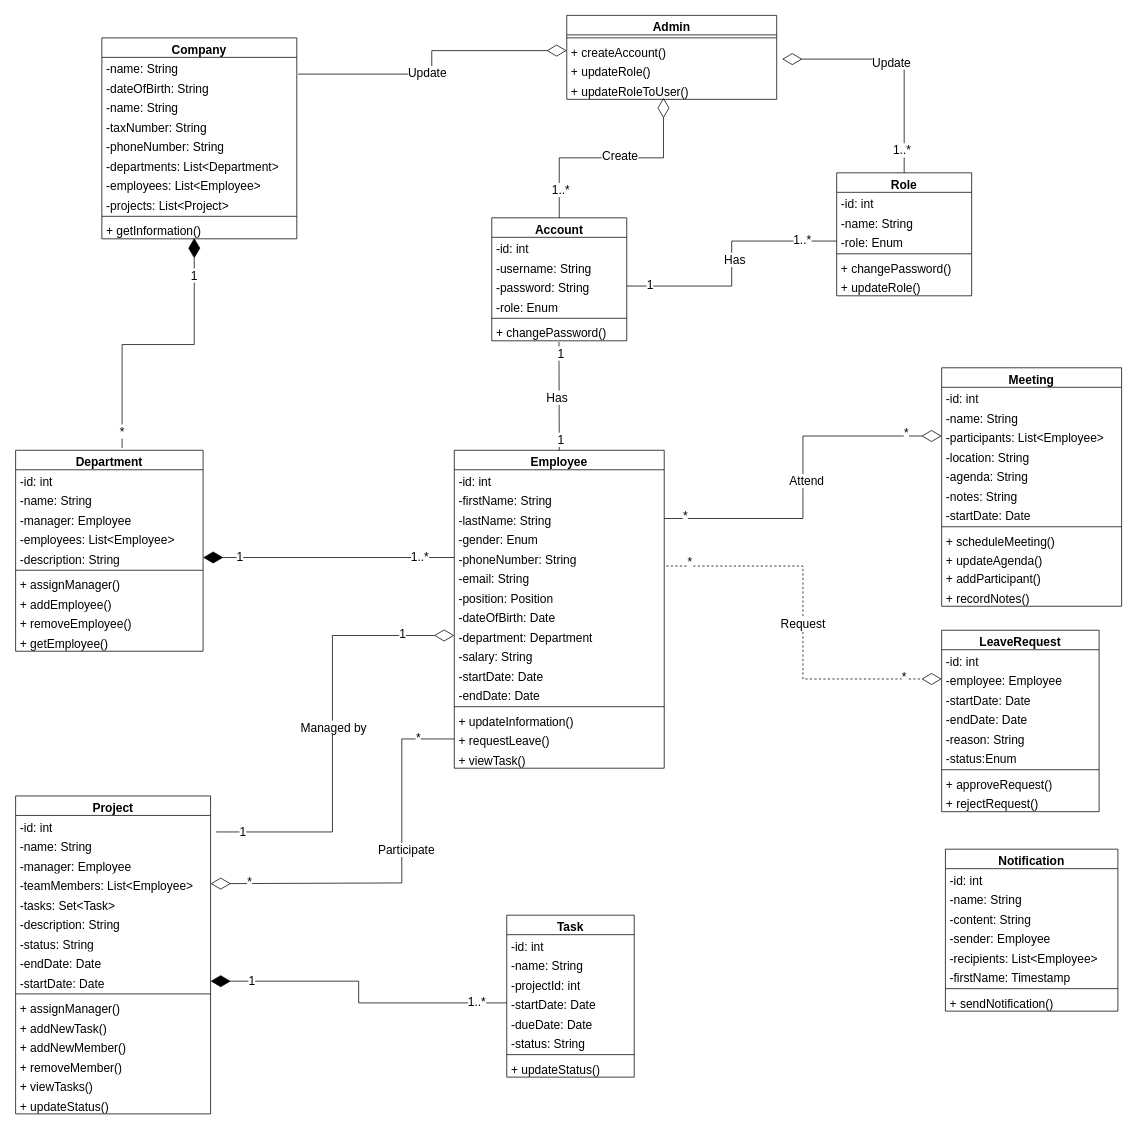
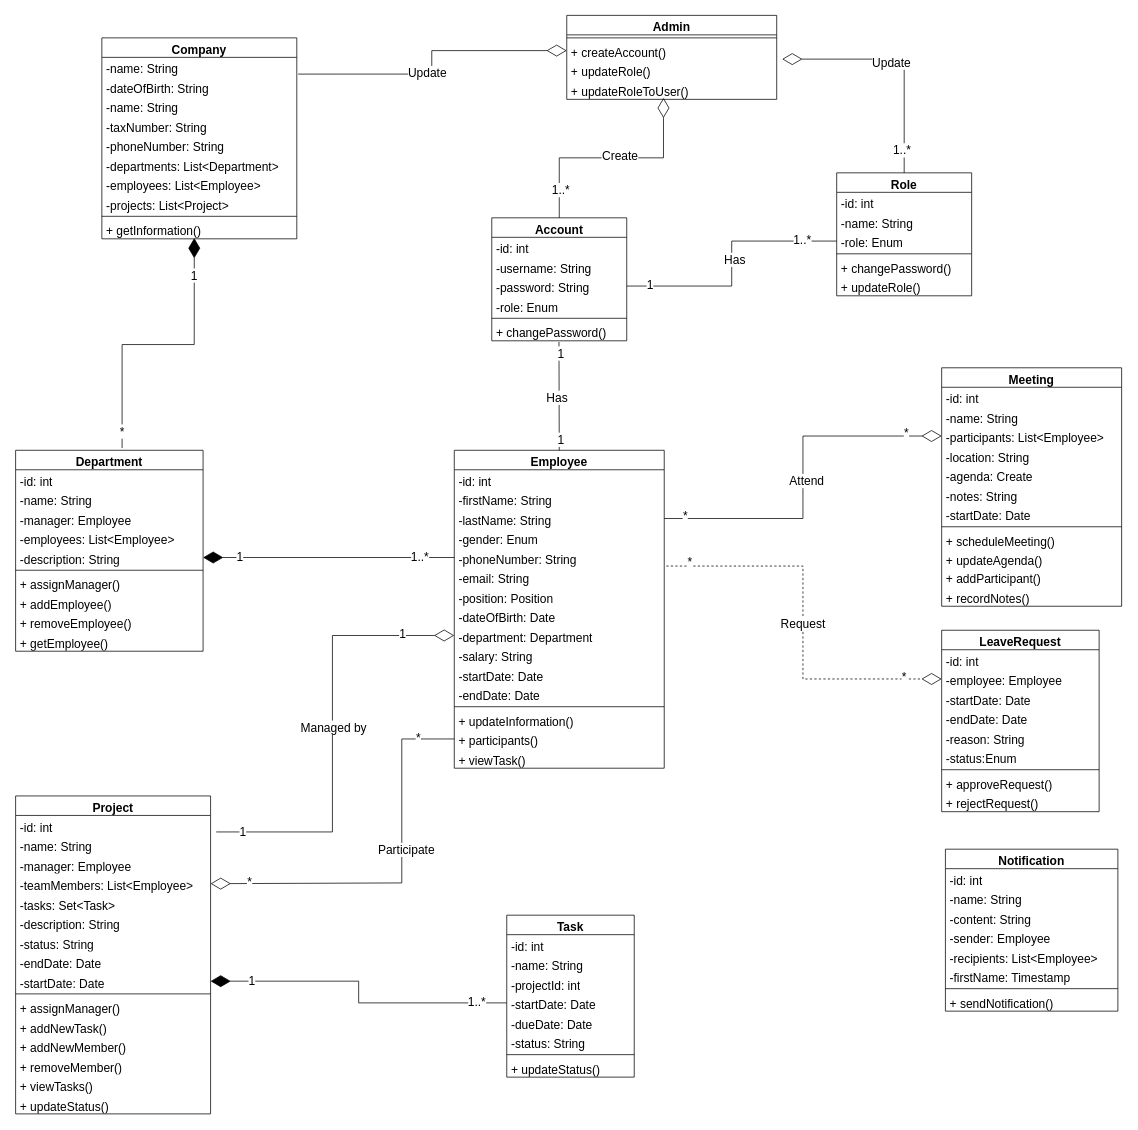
node "-agenda: String": label "-agenda: String" -> "-agenda: Create"
node "+ requestLeave()": label "+ requestLeave()" -> "+ participants()"
